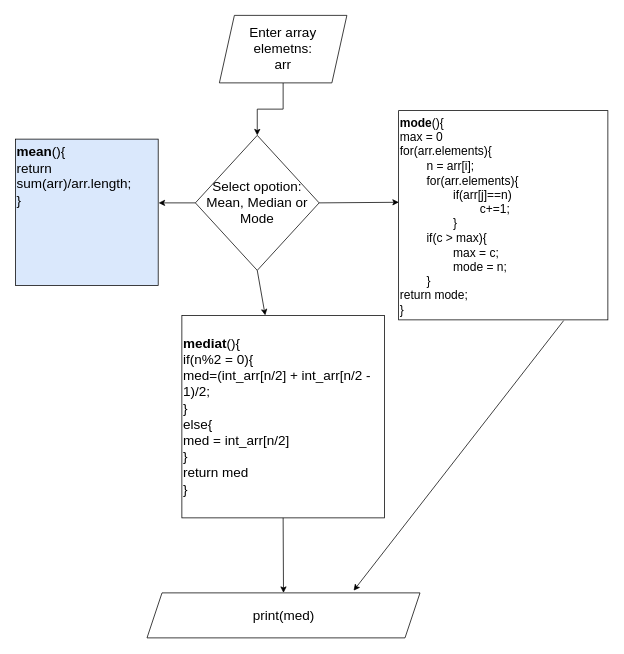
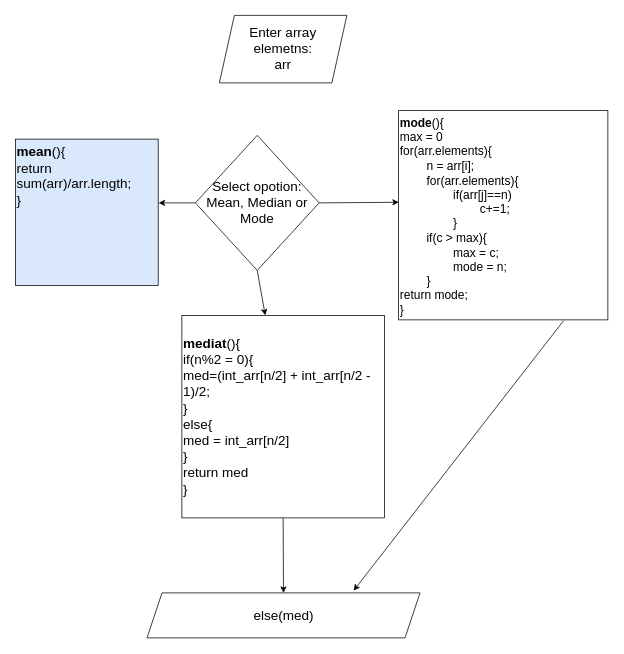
edge "Enter array elemetns:arr" -> "Select opotion:Mean, Median or Mode": removed
node "print(med)": label "print(med)" -> "else(med)"
